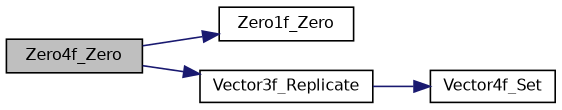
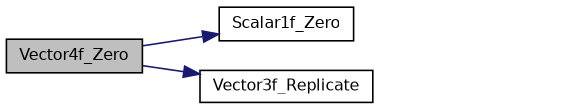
node "Zero1f_Zero": label "Zero1f_Zero" -> "Scalar1f_Zero"
node "Zero4f_Zero": label "Zero4f_Zero" -> "Vector4f_Zero"
node "Vector4f_Set": removed
